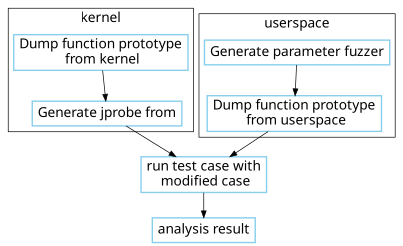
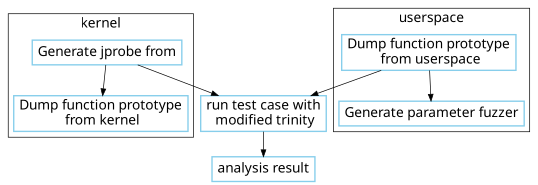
edge "Generate parameter fuzzer" -> "Dump function prototype from userspace": reversed
edge "Dump function prototype from kernel" -> "Generate jprobe from": reversed
node "run test case with modified case": label "run test case with modified case" -> "run test case with modified trinity"
